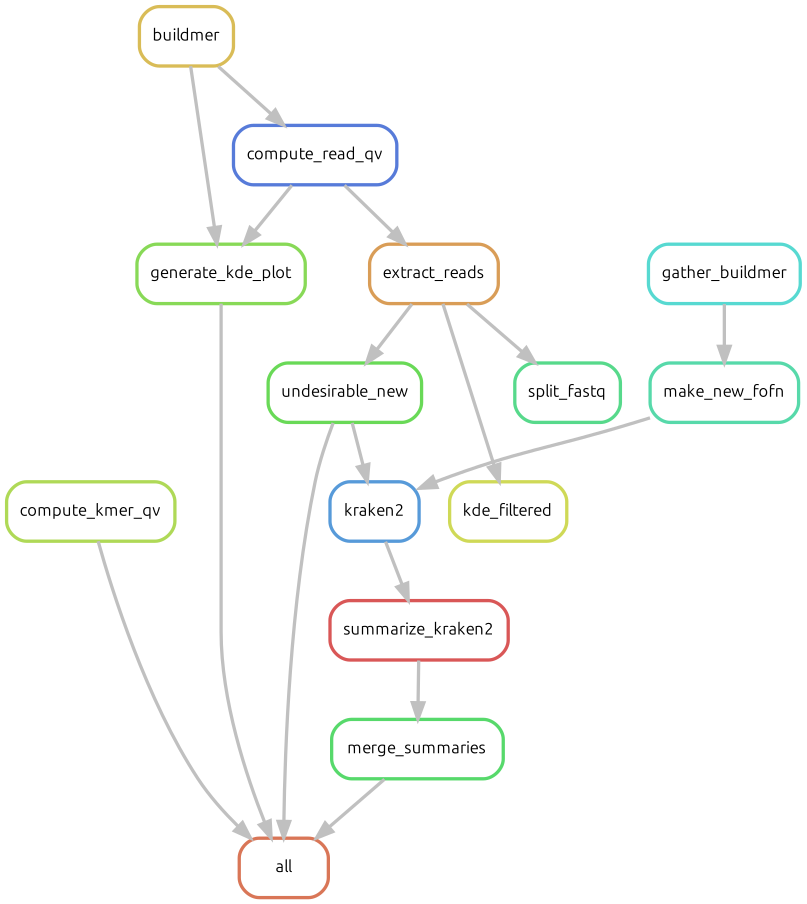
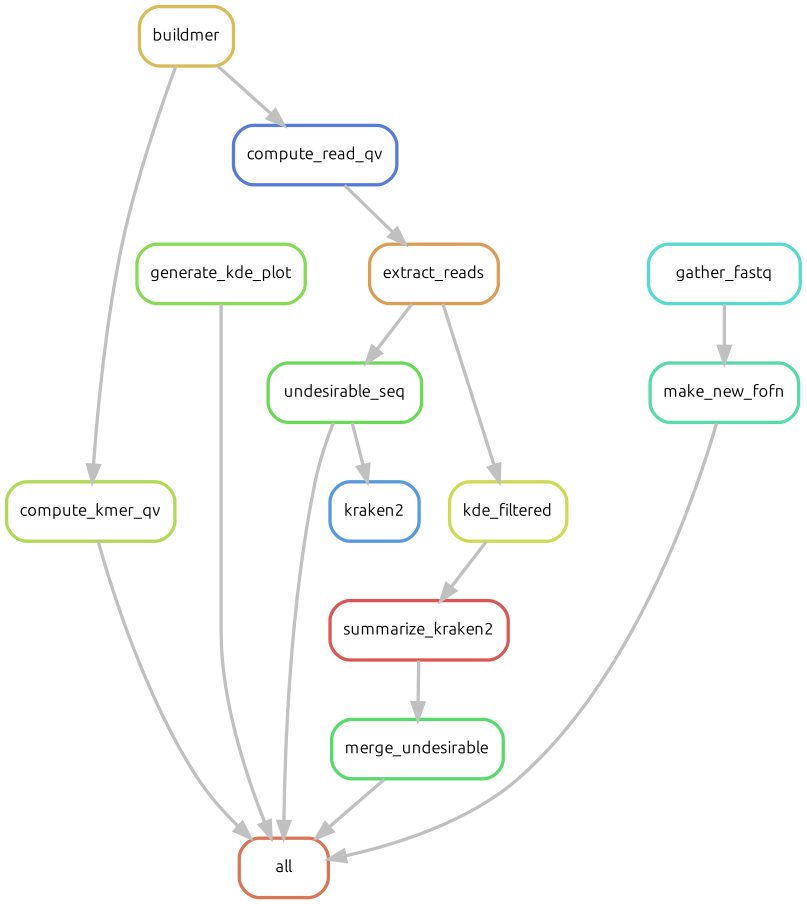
edge "buildmer" -> "generate_kde_plot": now "buildmer" -> "compute_kmer_qv"
edge "compute_read_qv" -> "generate_kde_plot": removed
node "gather_buildmer": label "gather_buildmer" -> "gather_fastq"
node "undesirable_new": label "undesirable_new" -> "undesirable_seq"
node "split_fastq": removed
edge "make_new_fofn" -> "kraken2": now "make_new_fofn" -> "all"
edge "kraken2" -> "summarize_kraken2": now "kde_filtered" -> "summarize_kraken2"
node "merge_summaries": label "merge_summaries" -> "merge_undesirable"
